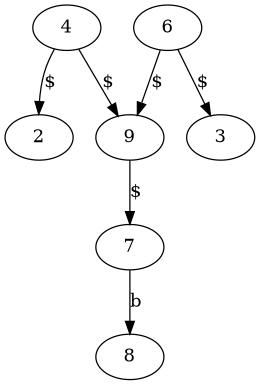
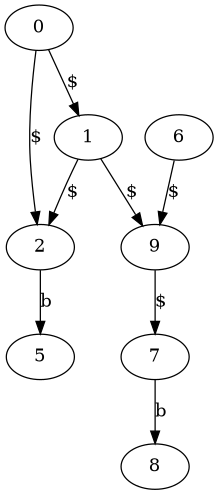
node "0": added
node "4": label "4" -> "1"
node "3": removed
node "5": added
